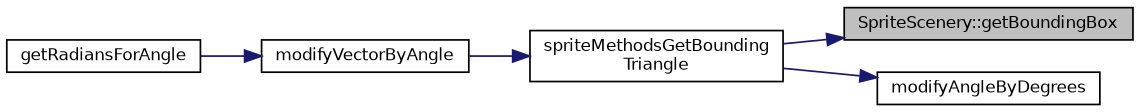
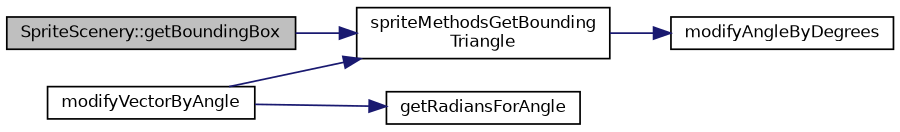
edge "spriteMethodsGetBounding Triangle" -> "SpriteScenery::getBoundingBox": reversed
edge "getRadiansForAngle" -> "modifyVectorByAngle": reversed
